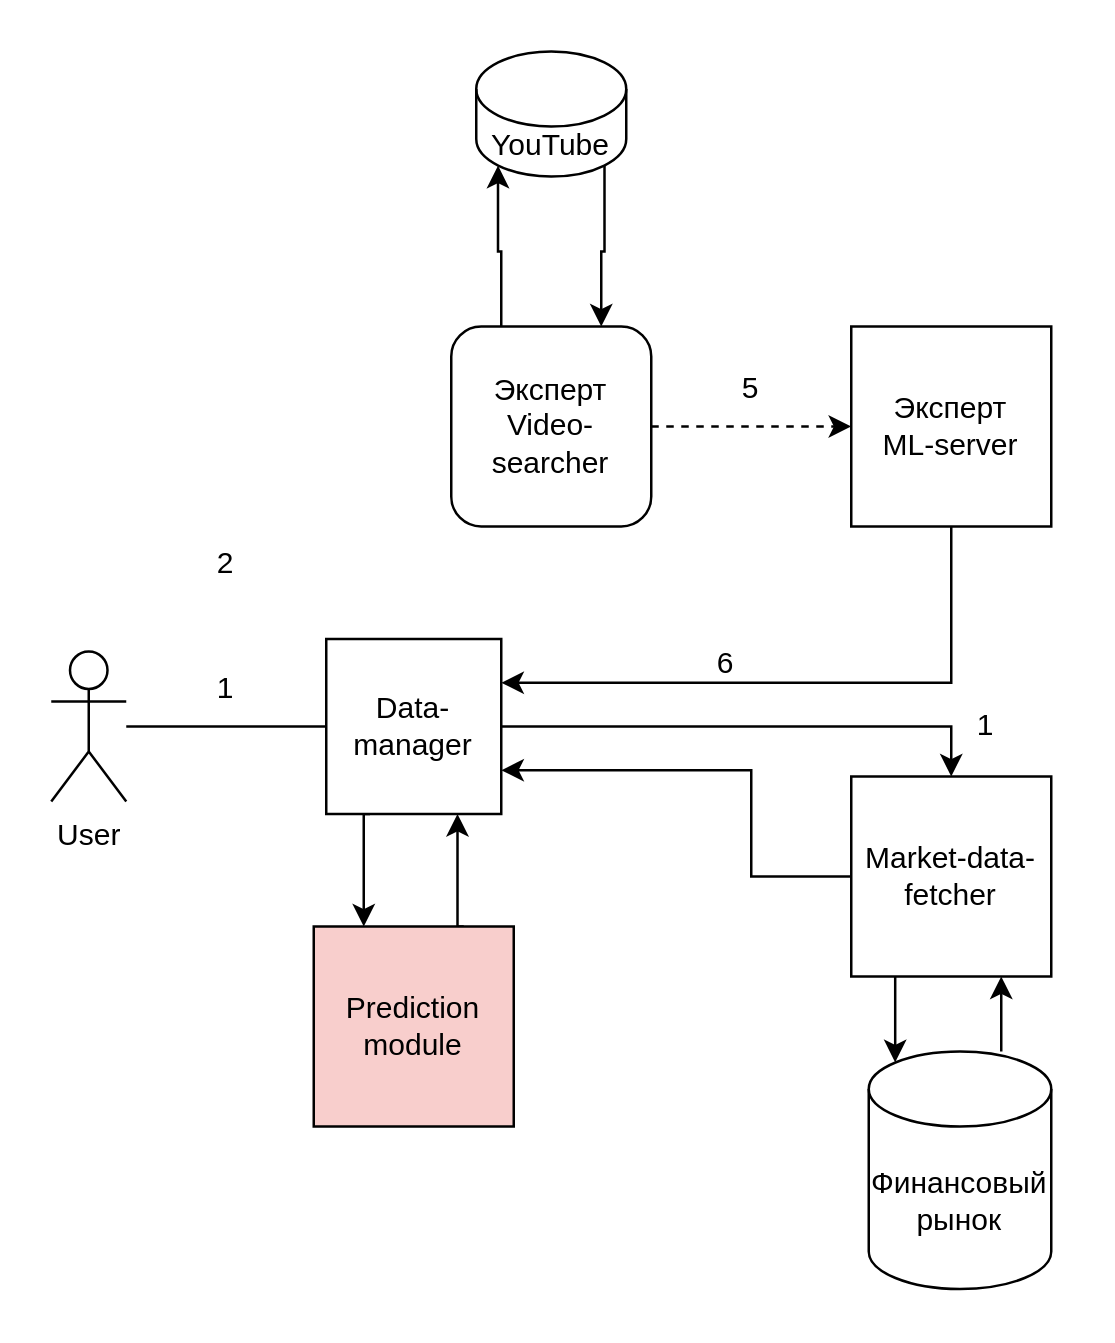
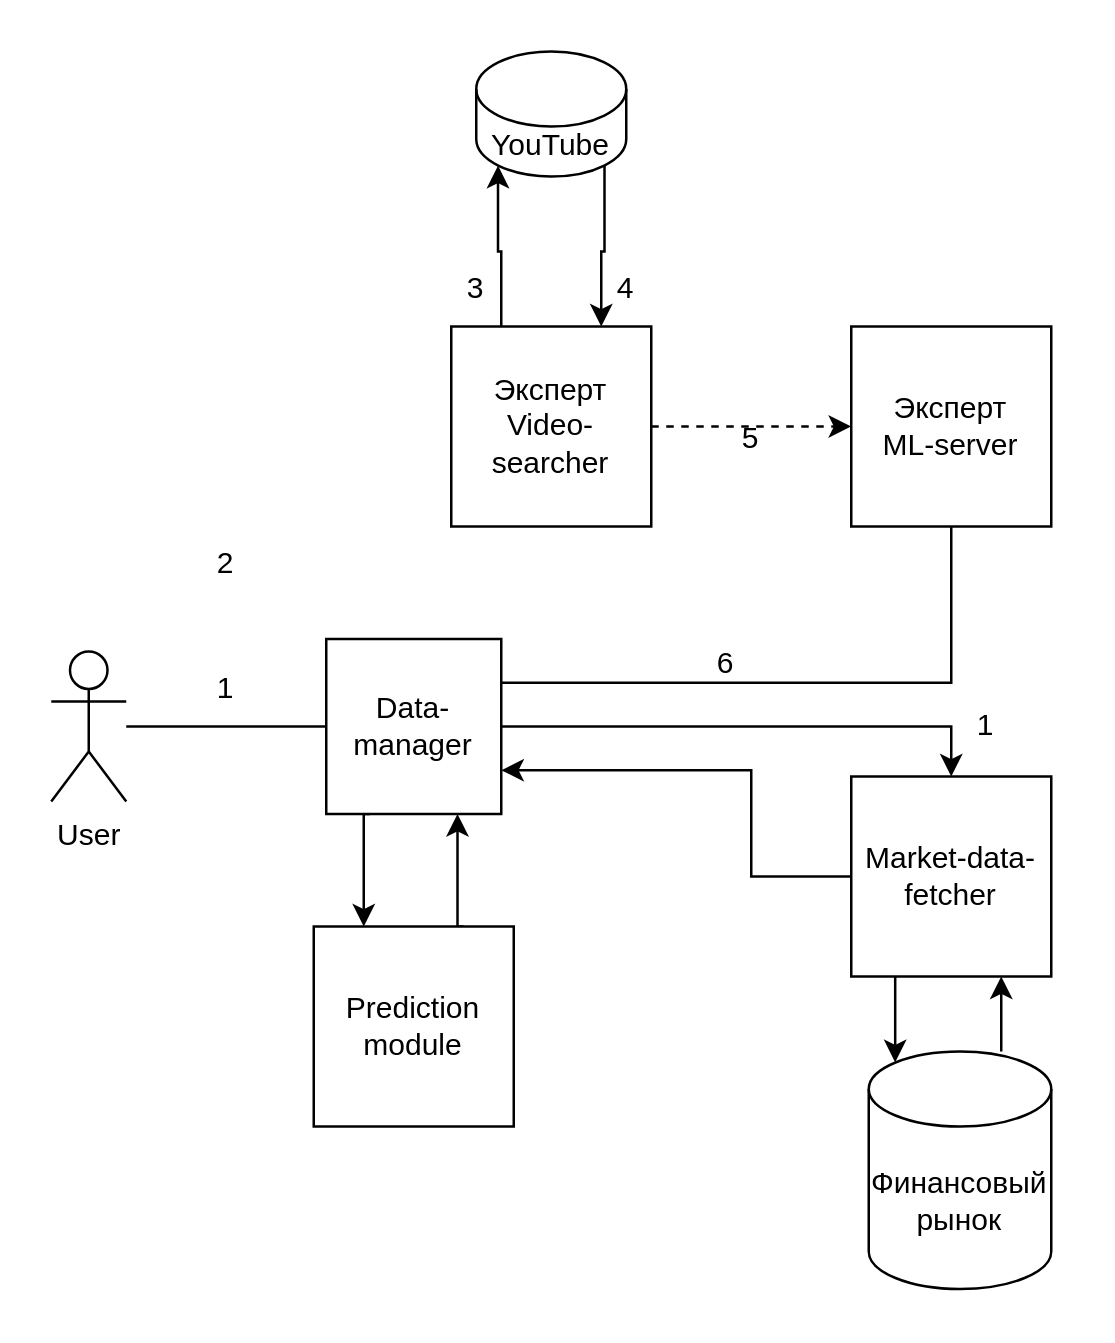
node "3": added
node "4": added
node "5": moved (751, 389) -> (751, 439)
node "Эксперт Video-searcher": shape rounded rectangle -> rectangle
edge "Эксперт ML-server" -> "Data-manager": arrowhead classic -> none
node "Prediction module": fillcolor #f8cecc -> #ffffff
